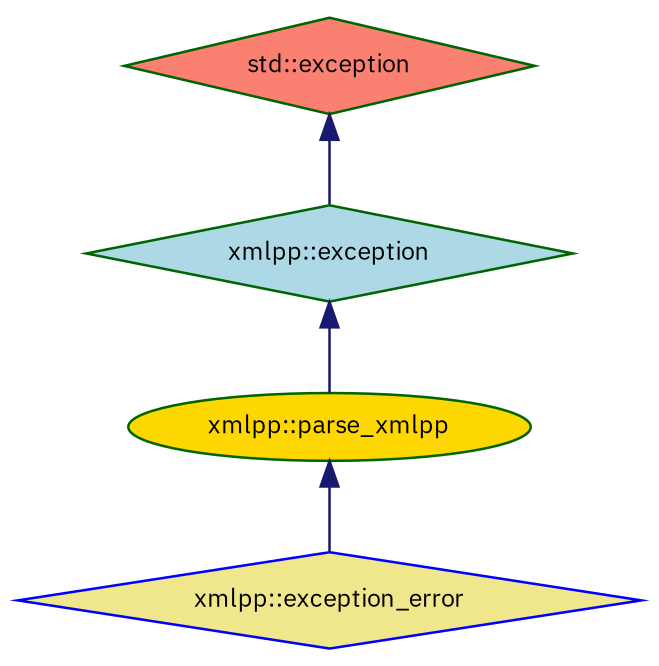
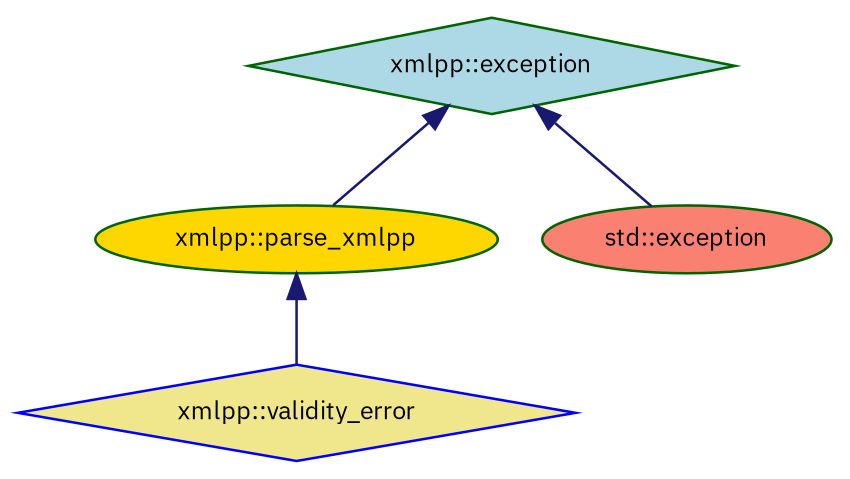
node "std::exception": shape diamond -> ellipse
edge "xmlpp::exception" -> "std::exception": reversed
node "xmlpp::exception_error": label "xmlpp::exception_error" -> "xmlpp::validity_error"
